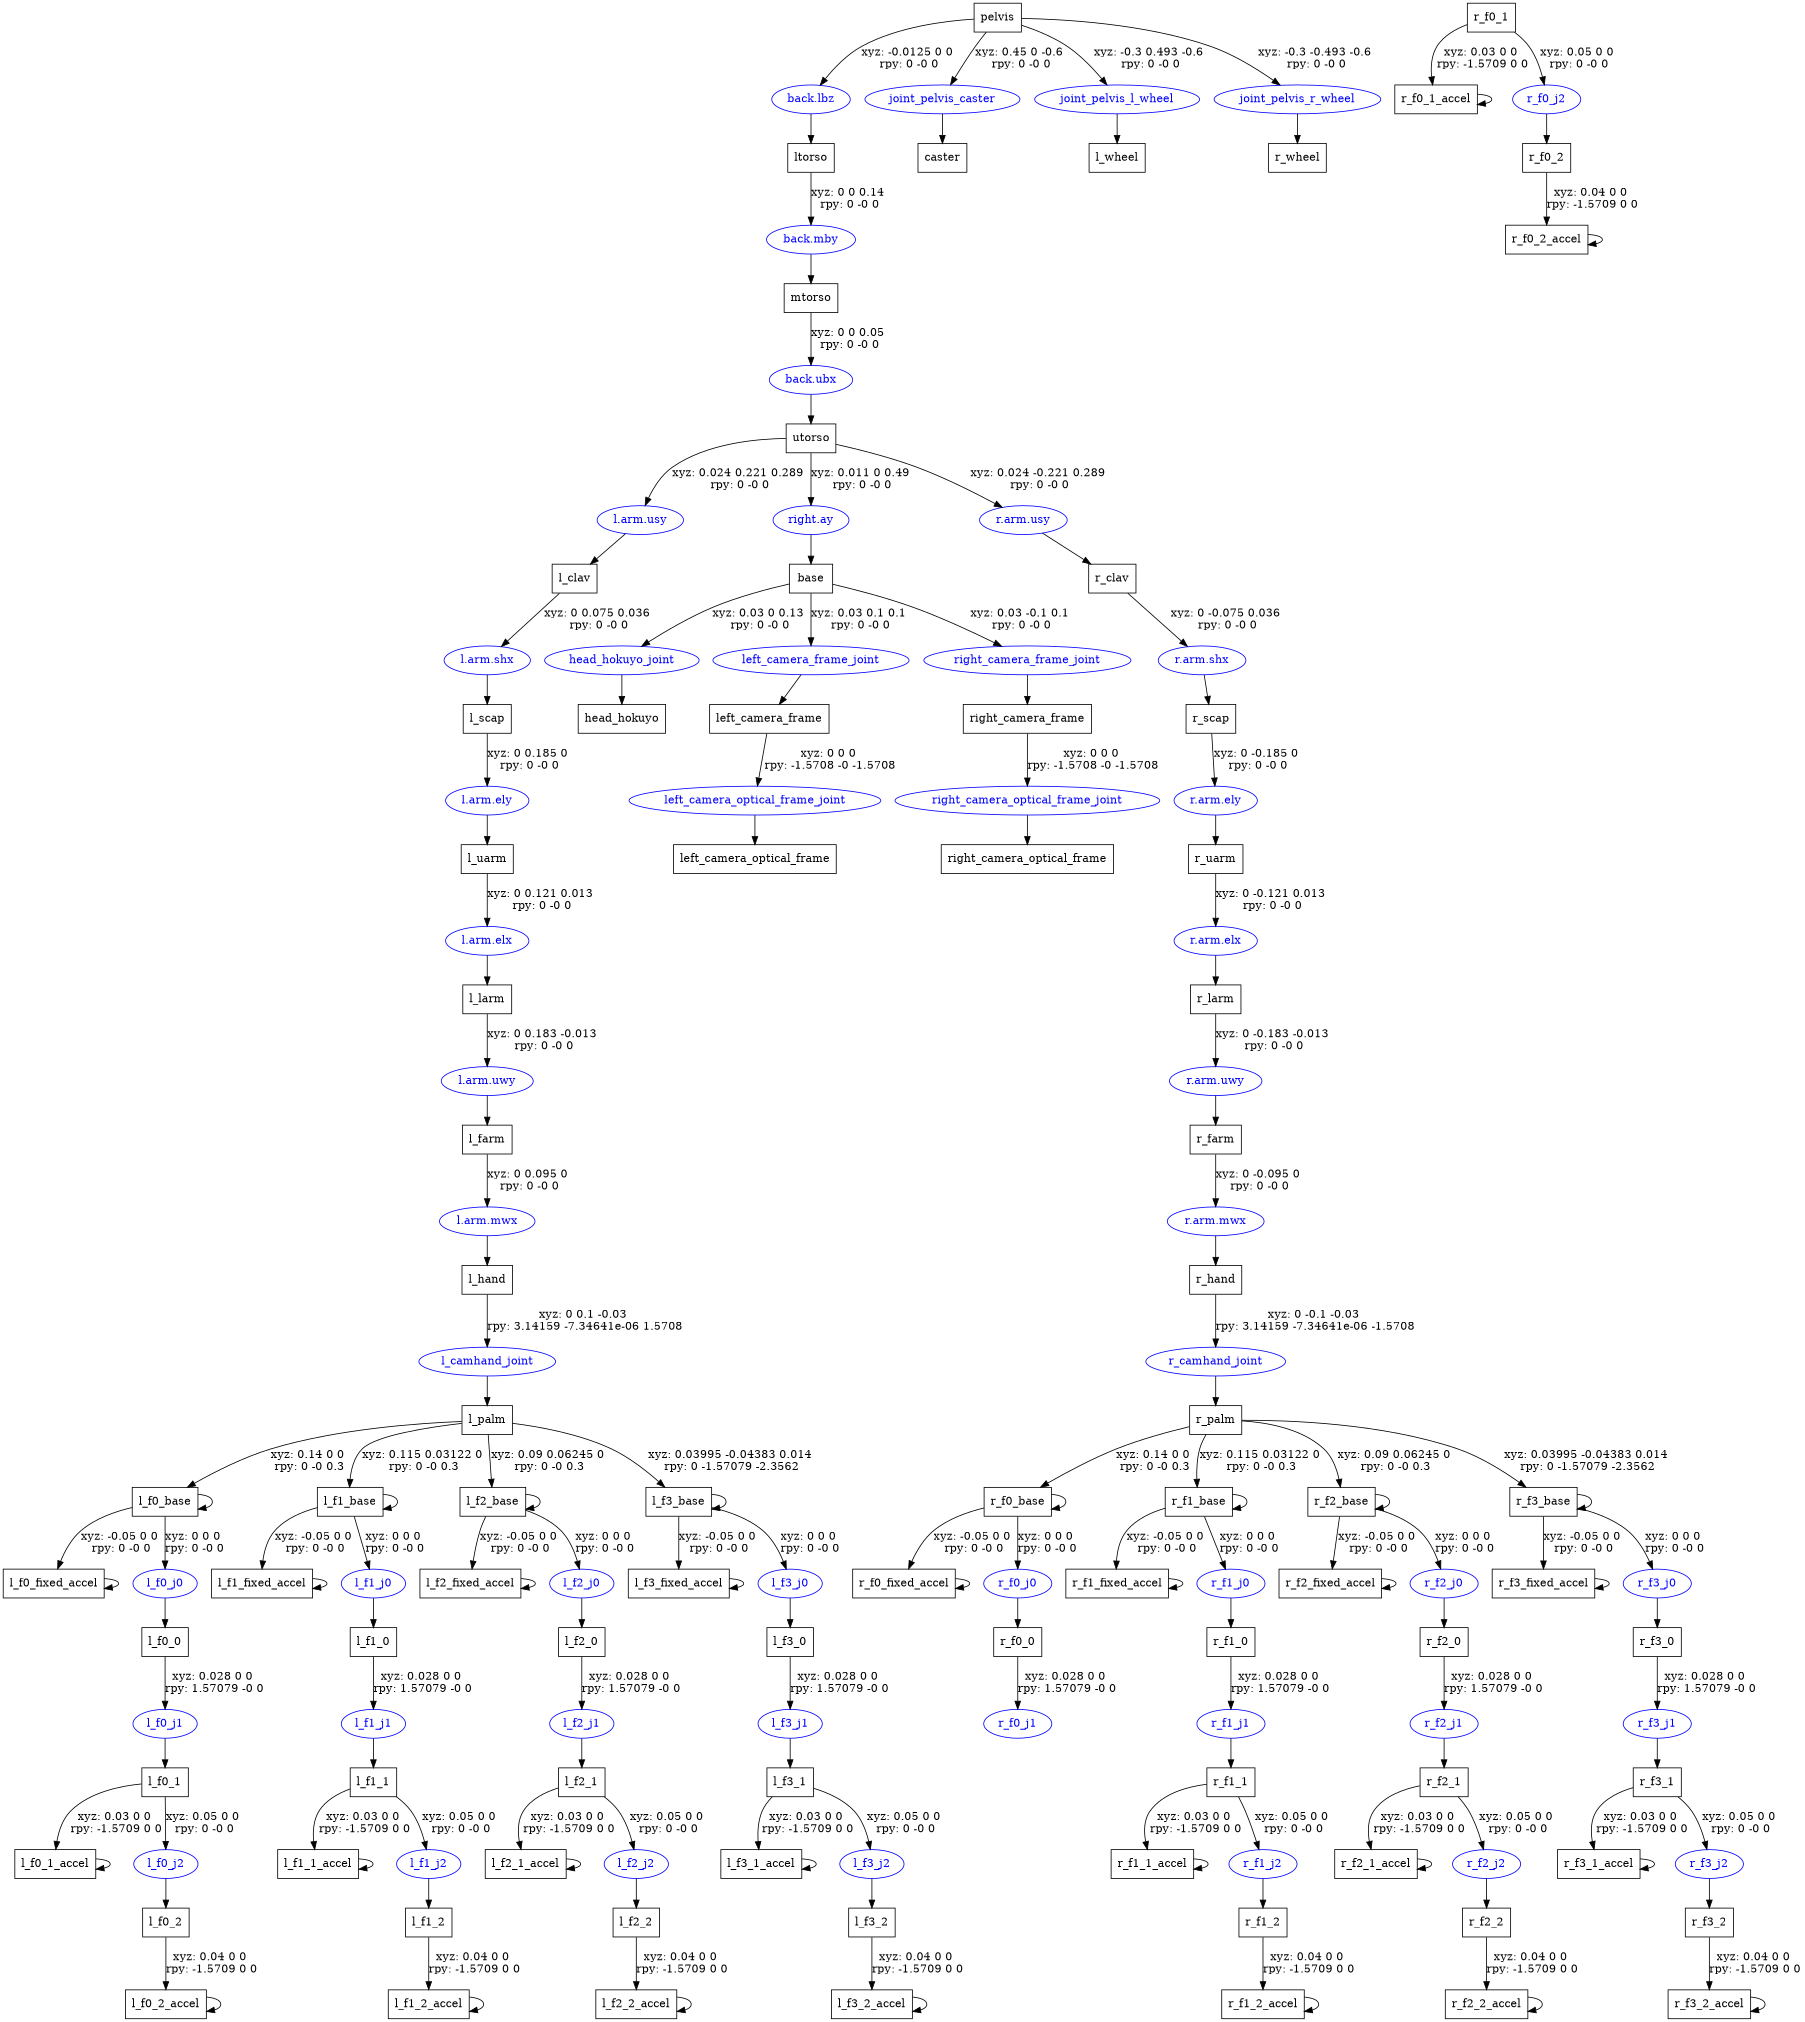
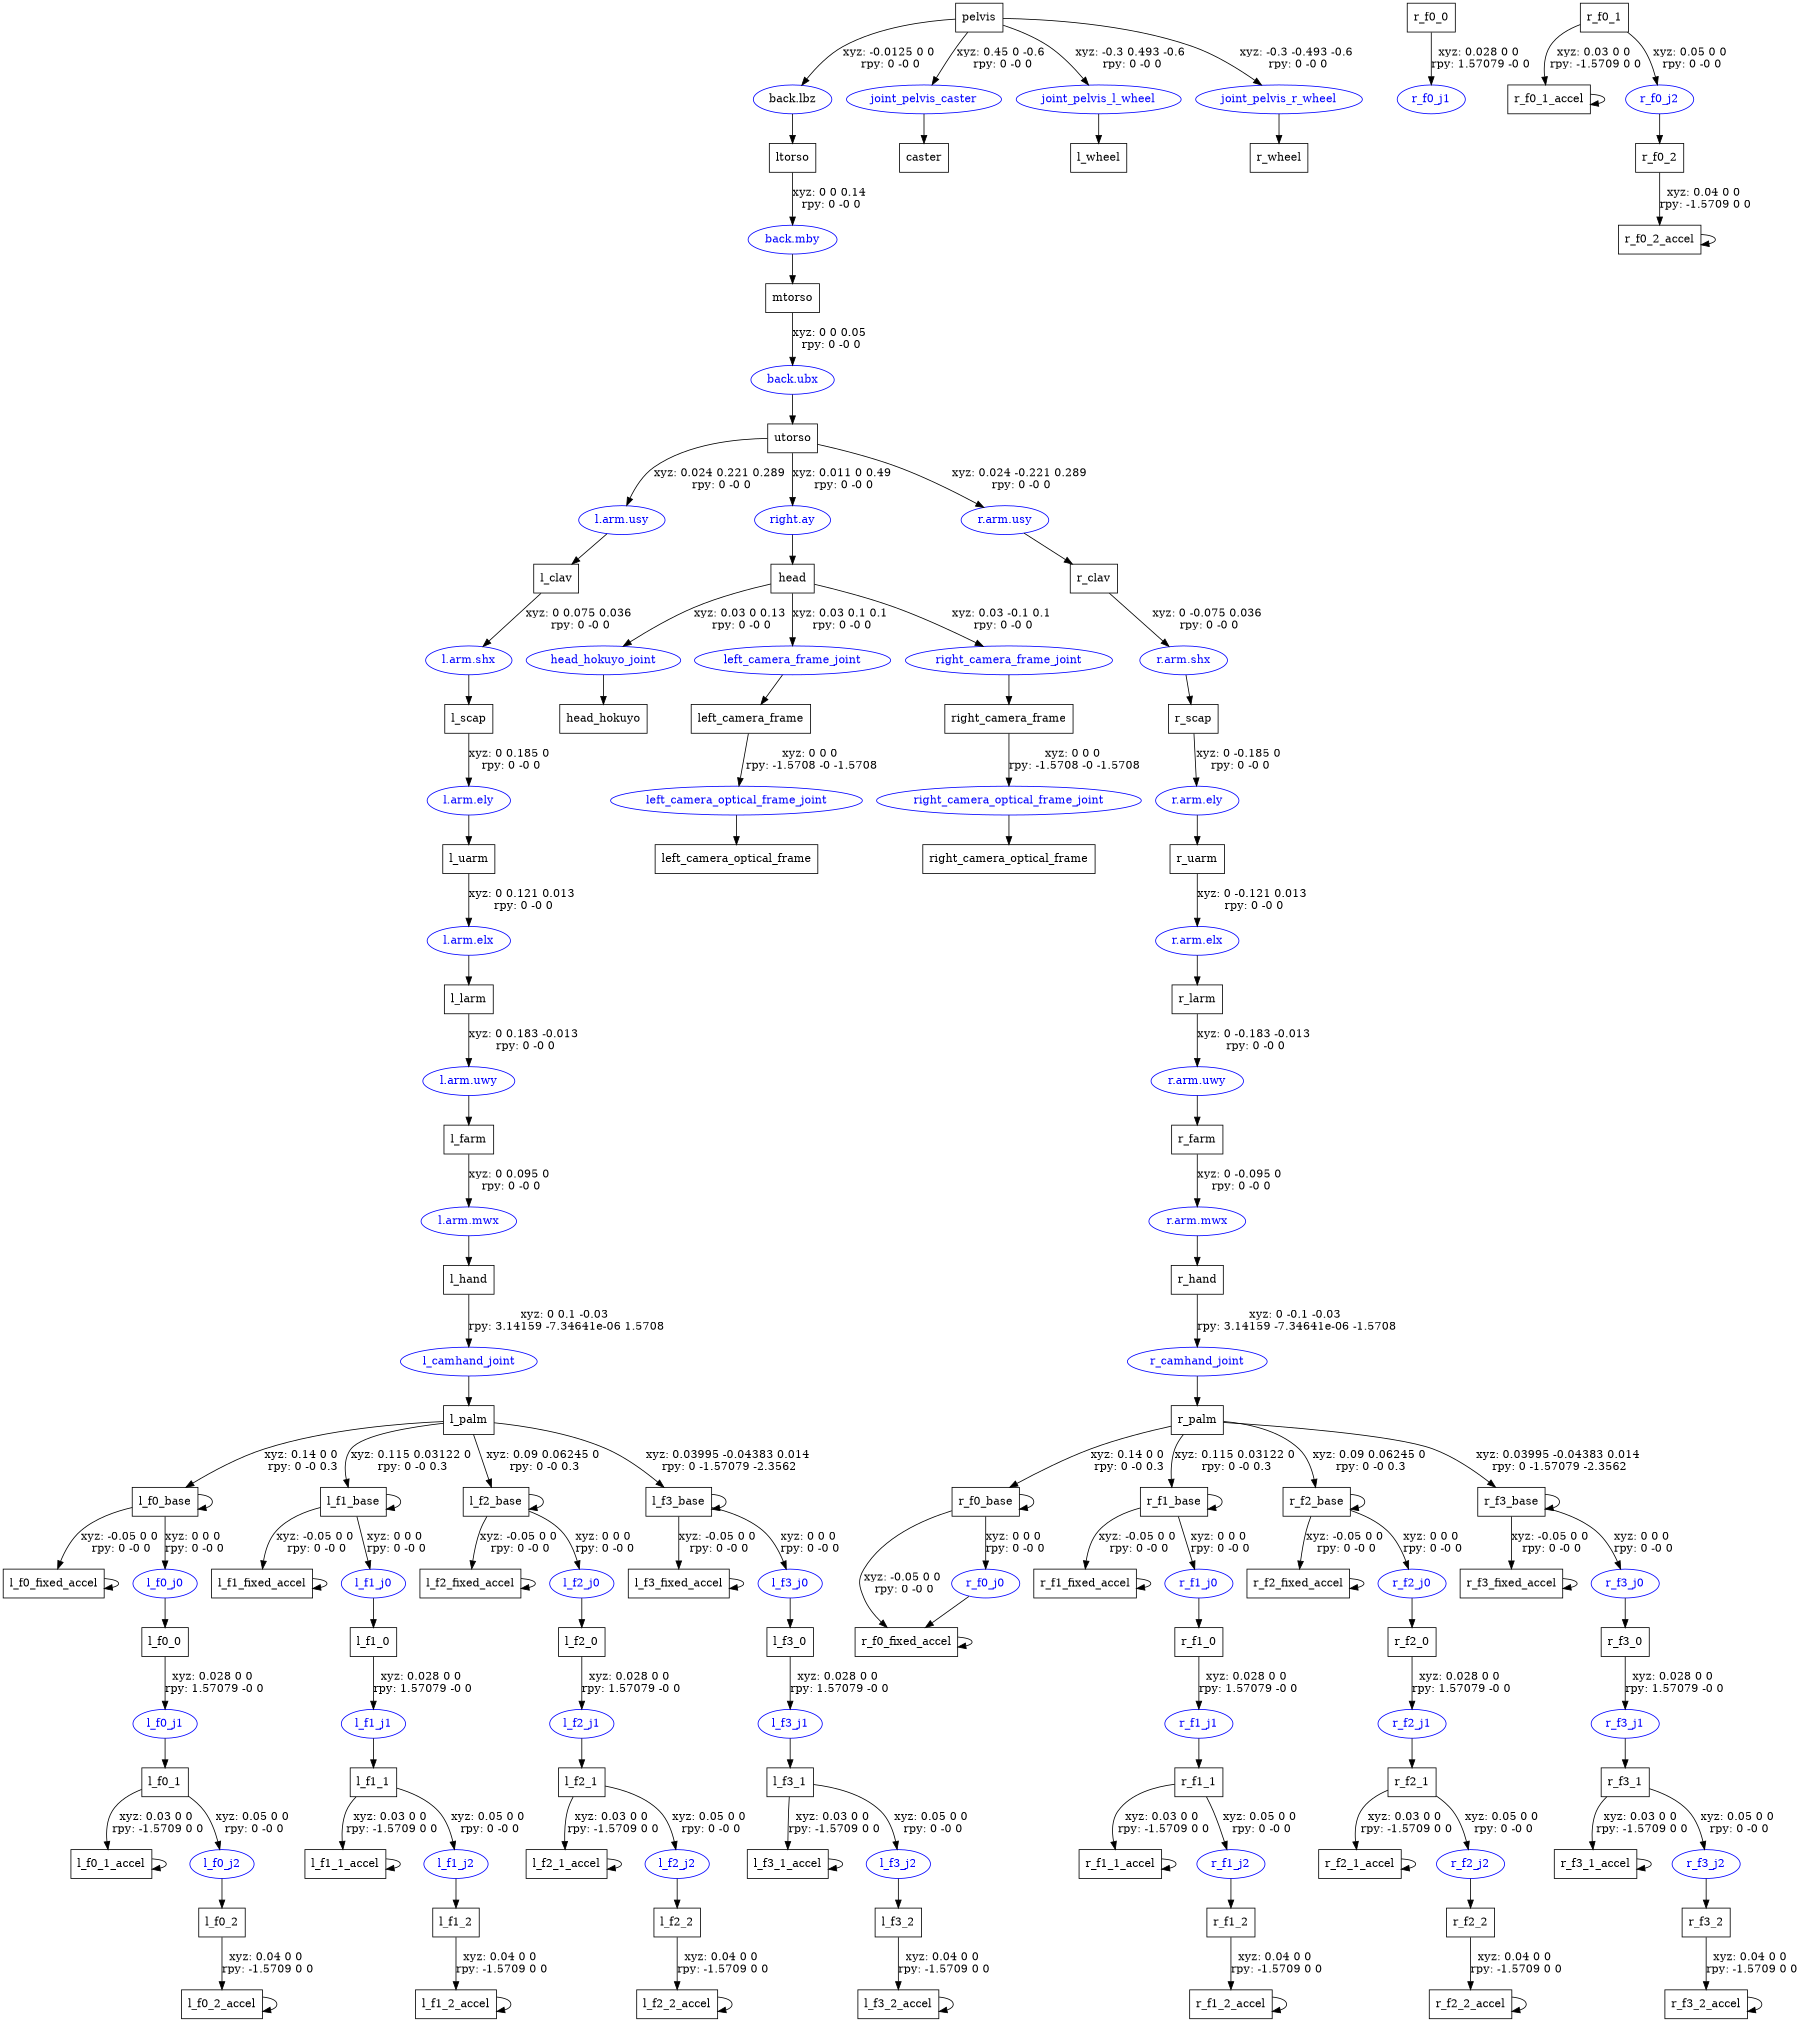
node "back.lbz": fontcolor blue -> black
node "base": label "base" -> "head"
edge "r_f0_j0" -> "r_f0_0": now "r_f0_j0" -> "r_f0_fixed_accel"
